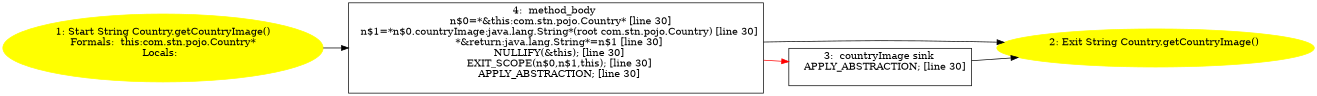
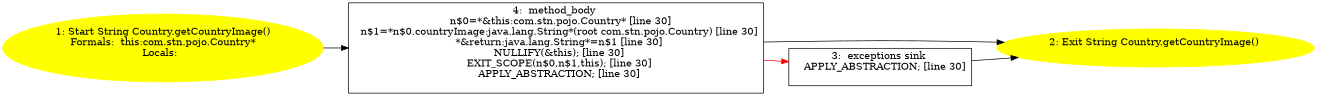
node "3:  countryImage sink APPLY_ABSTRACTION; [line 30]": label "3:  countryImage sink APPLY_ABSTRACTION; [line 30]" -> "3:  exceptions sink APPLY_ABSTRACTION; [line 30]"
